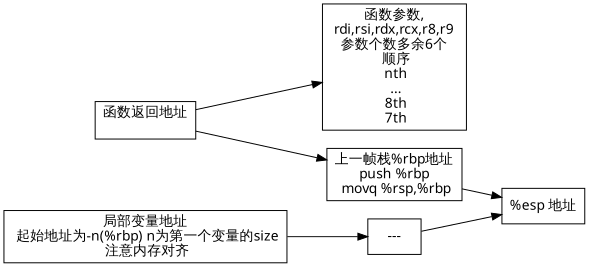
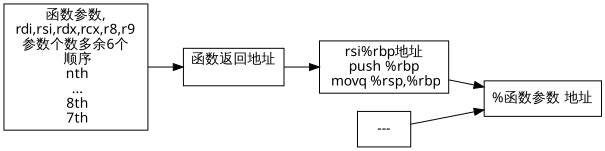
edge "函数返回地址" -> "函数参数, rdi,rsi,rdx,rcx,r8,r9 参数个数多余6个 顺序 nth ... 8th 7th": reversed
node "上一帧栈%rbp地址 push %rbp movq %rsp,%rbp": label "上一帧栈%rbp地址 push %rbp movq %rsp,%rbp" -> "rsi%rbp地址 push %rbp movq %rsp,%rbp"
node "%esp 地址": label "%esp 地址" -> "%函数参数 地址"
node "局部变量地址 起始地址为-n(%rbp) n为第一个变量的size 注意内存对齐": removed
